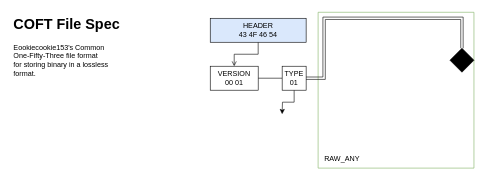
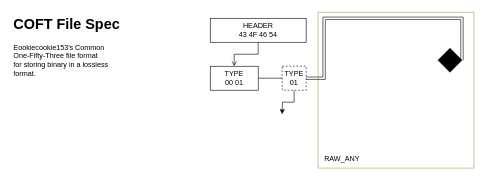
node "HEADER 43 4F 46 54": fillcolor #dae8fc -> #ffffff
node "01": moved (462, 60) -> (450, 60)
node "VERSION 00 01": label "VERSION 00 01" -> "TYPE 00 01"
node "TYPE 01": style solid -> dashed
